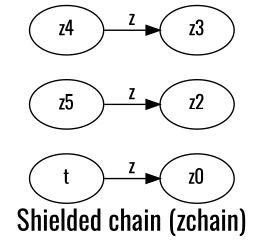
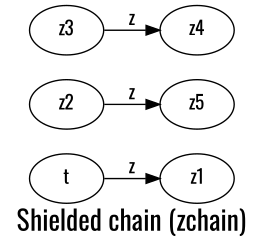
edge "z4" -> "z3": reversed
edge "z5" -> "z2": reversed
node "z0": label "z0" -> "z1"
